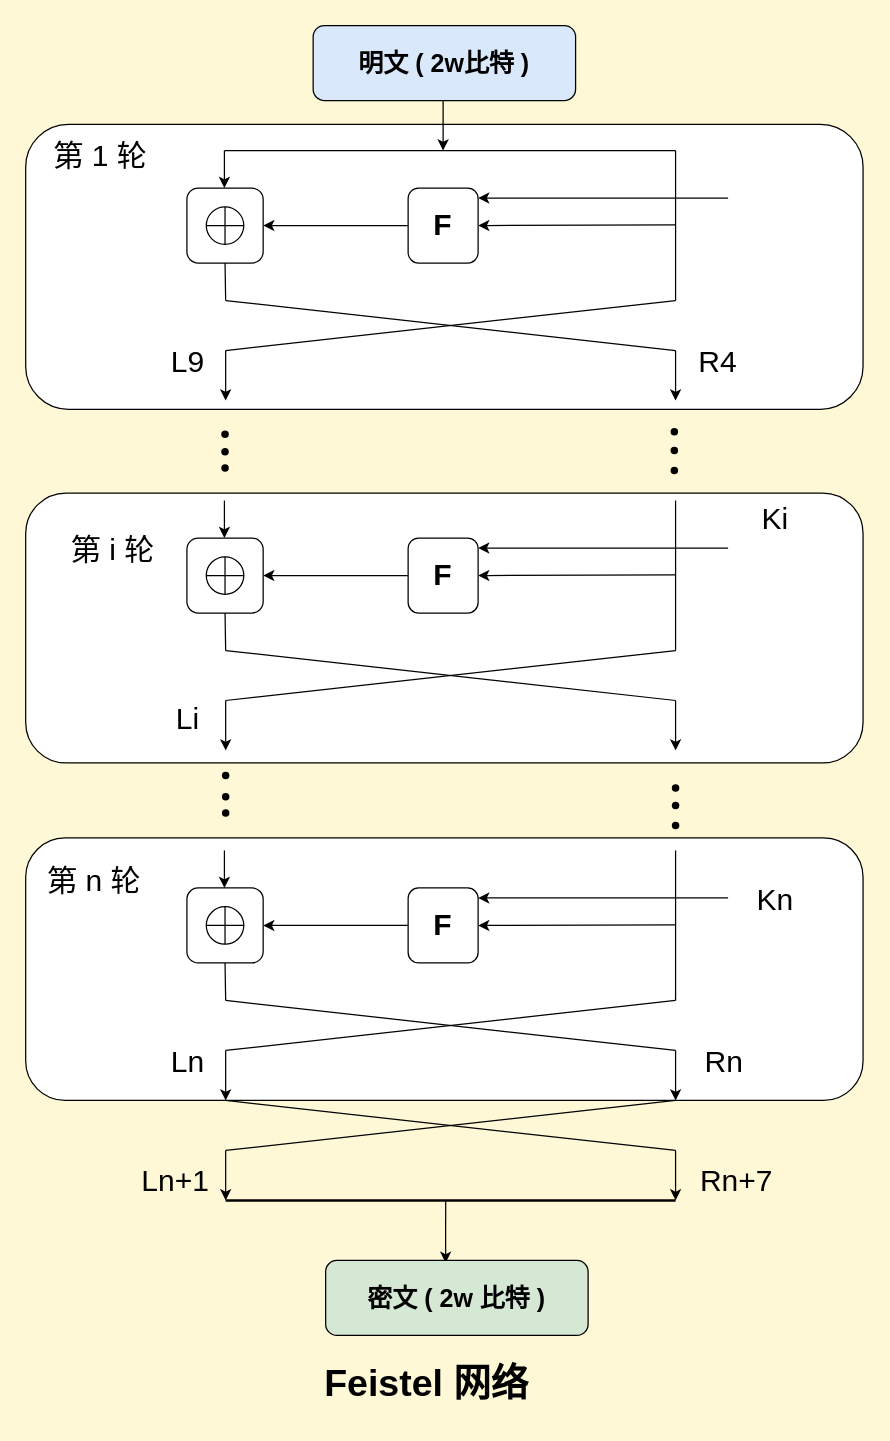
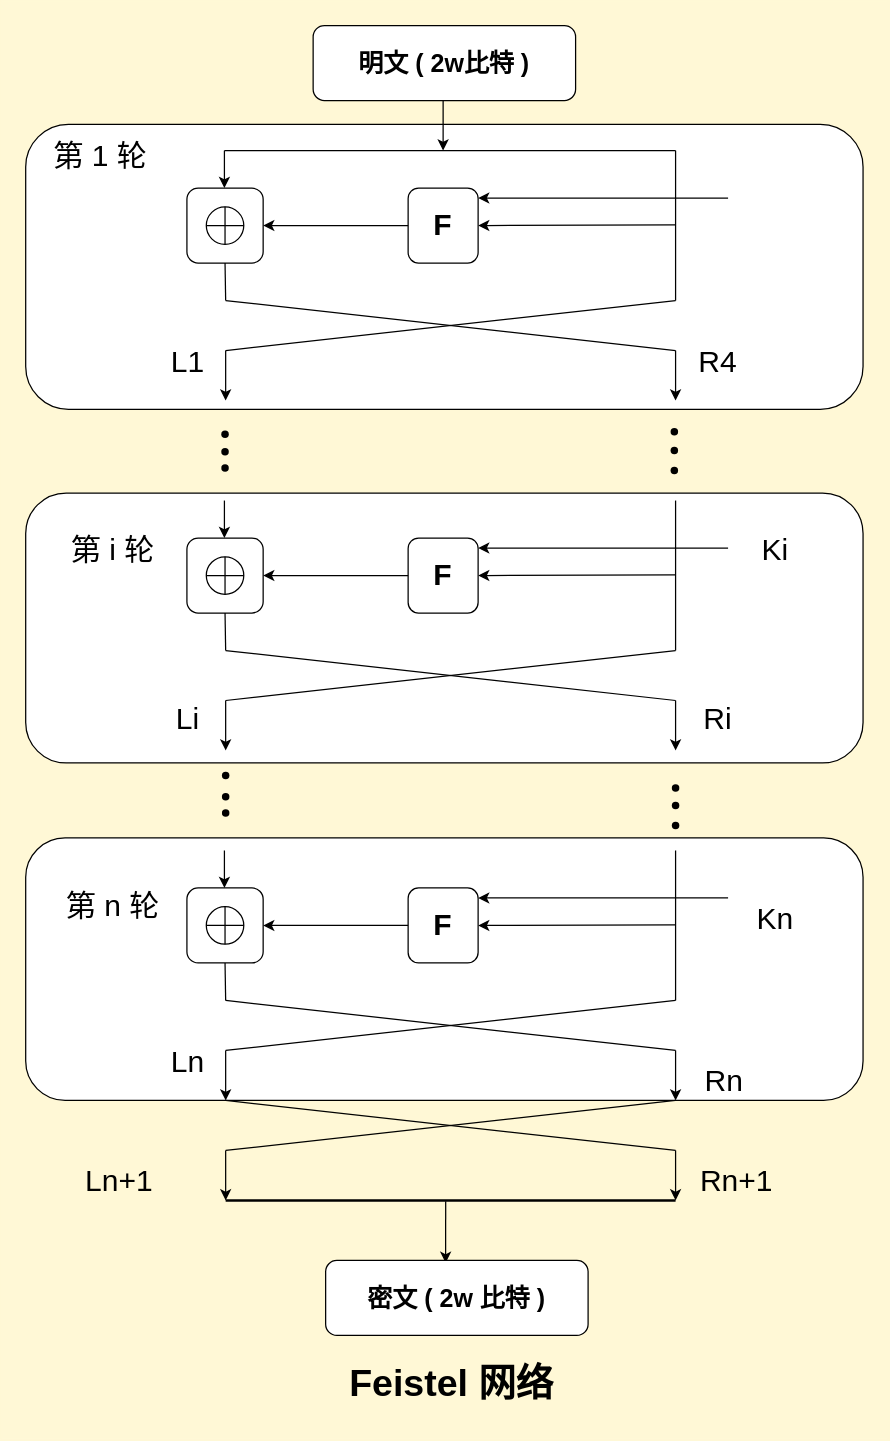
node "明文 ( 2w比特 )": fillcolor #dae8fc -> #ffffff
node "L9": label "L9" -> "L1"
node "Ki": moved (776, 519) -> (776, 551)
node "Ri": added
node "第 n 轮": moved (94, 882) -> (113, 907)
node "Kn": moved (776, 901) -> (776, 919)
node "Rn": moved (724, 1063) -> (724, 1082)
node "Ln+1": moved (176, 1182) -> (119, 1182)
node "Rn+7": label "Rn+7" -> "Rn+1"
node "密文 ( 2w 比特 )": fillcolor #d5e8d4 -> #ffffff
node "Feistel 网络": moved (427, 1383) -> (452, 1383)
